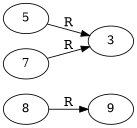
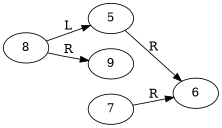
edge "8" -> "5": added, label "L"
node "3": label "3" -> "6"
